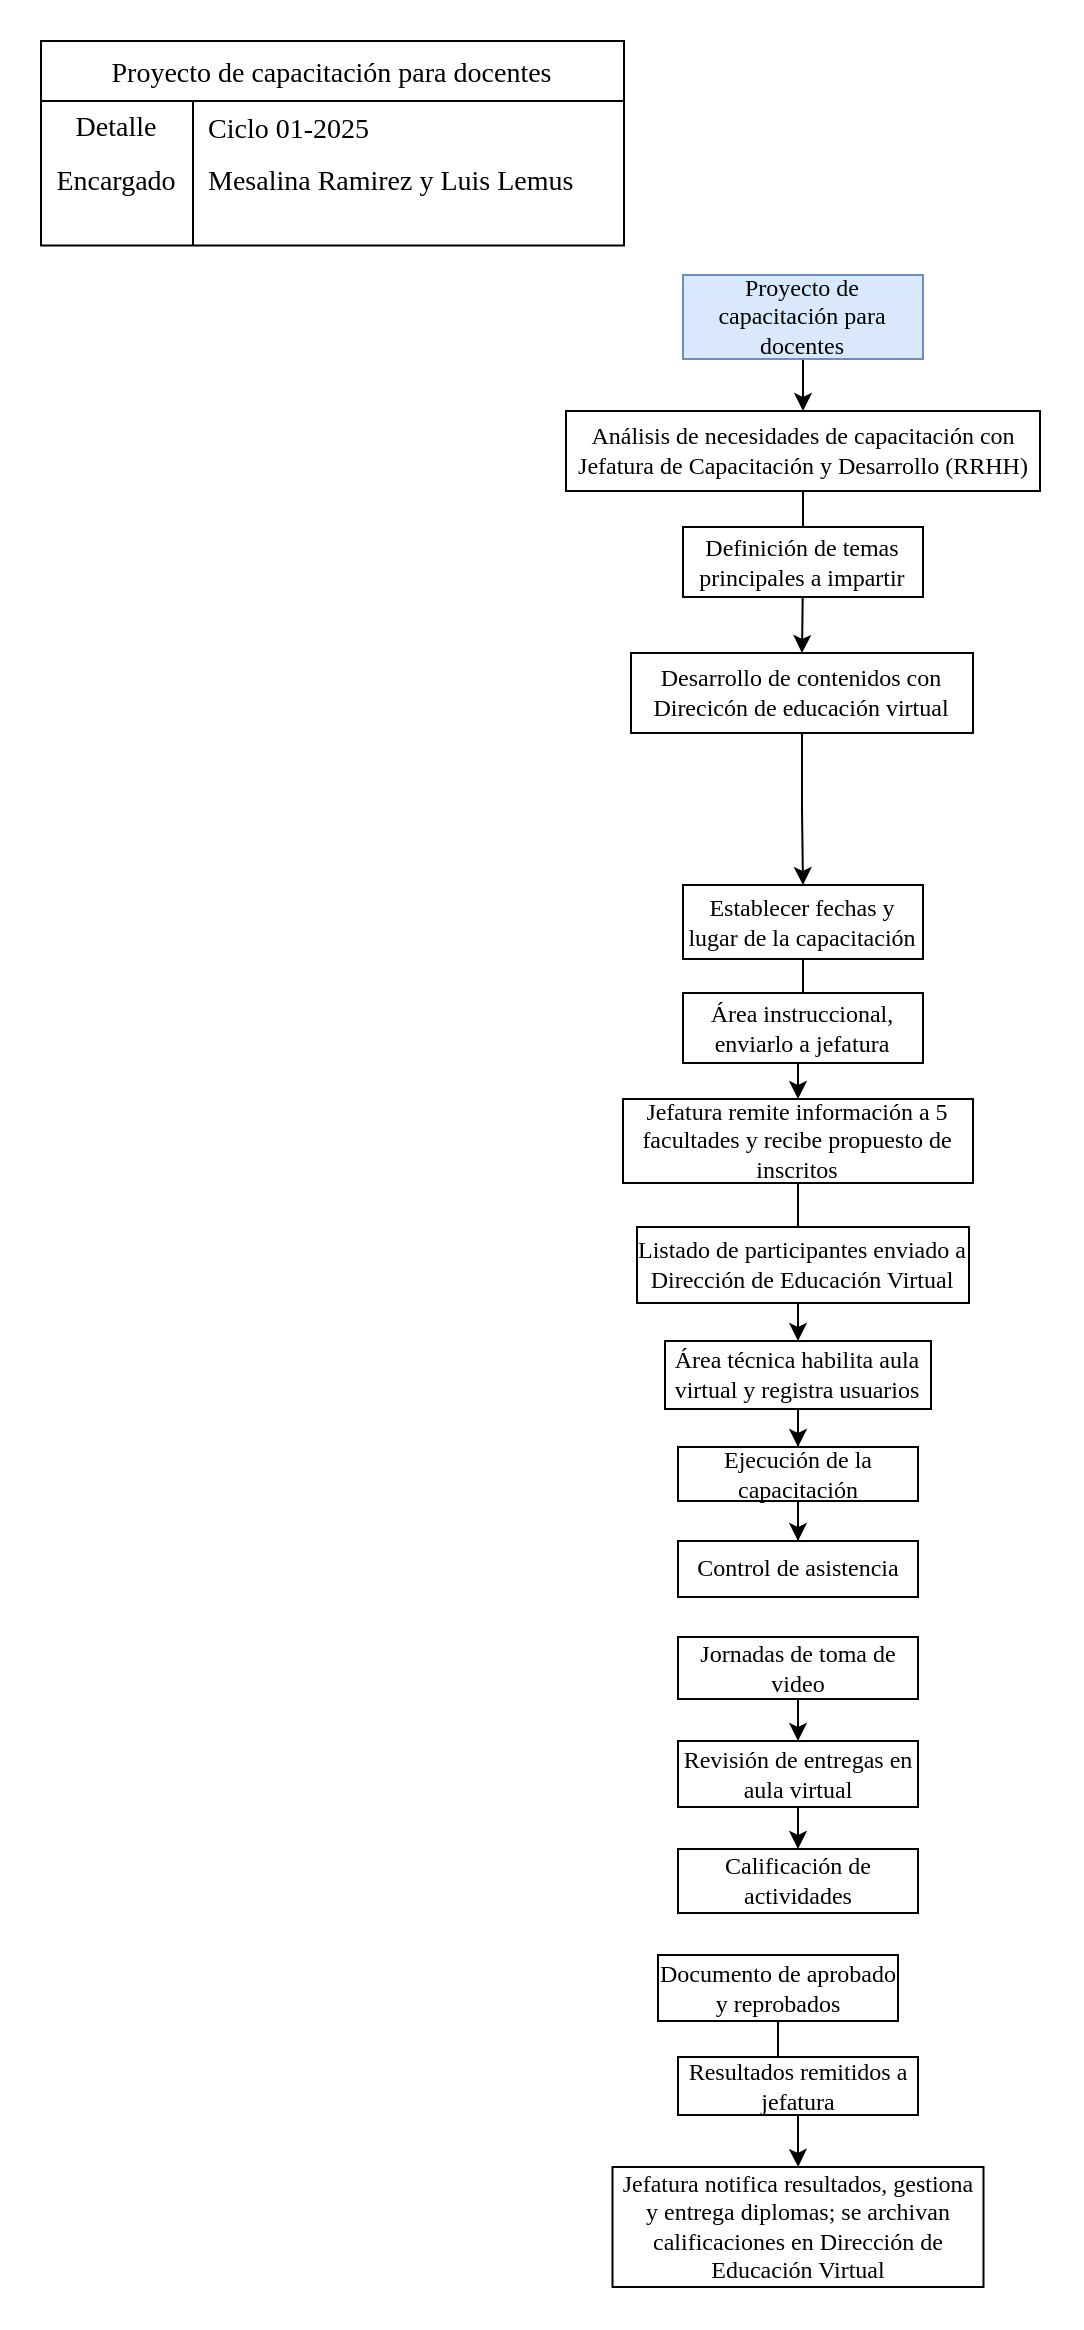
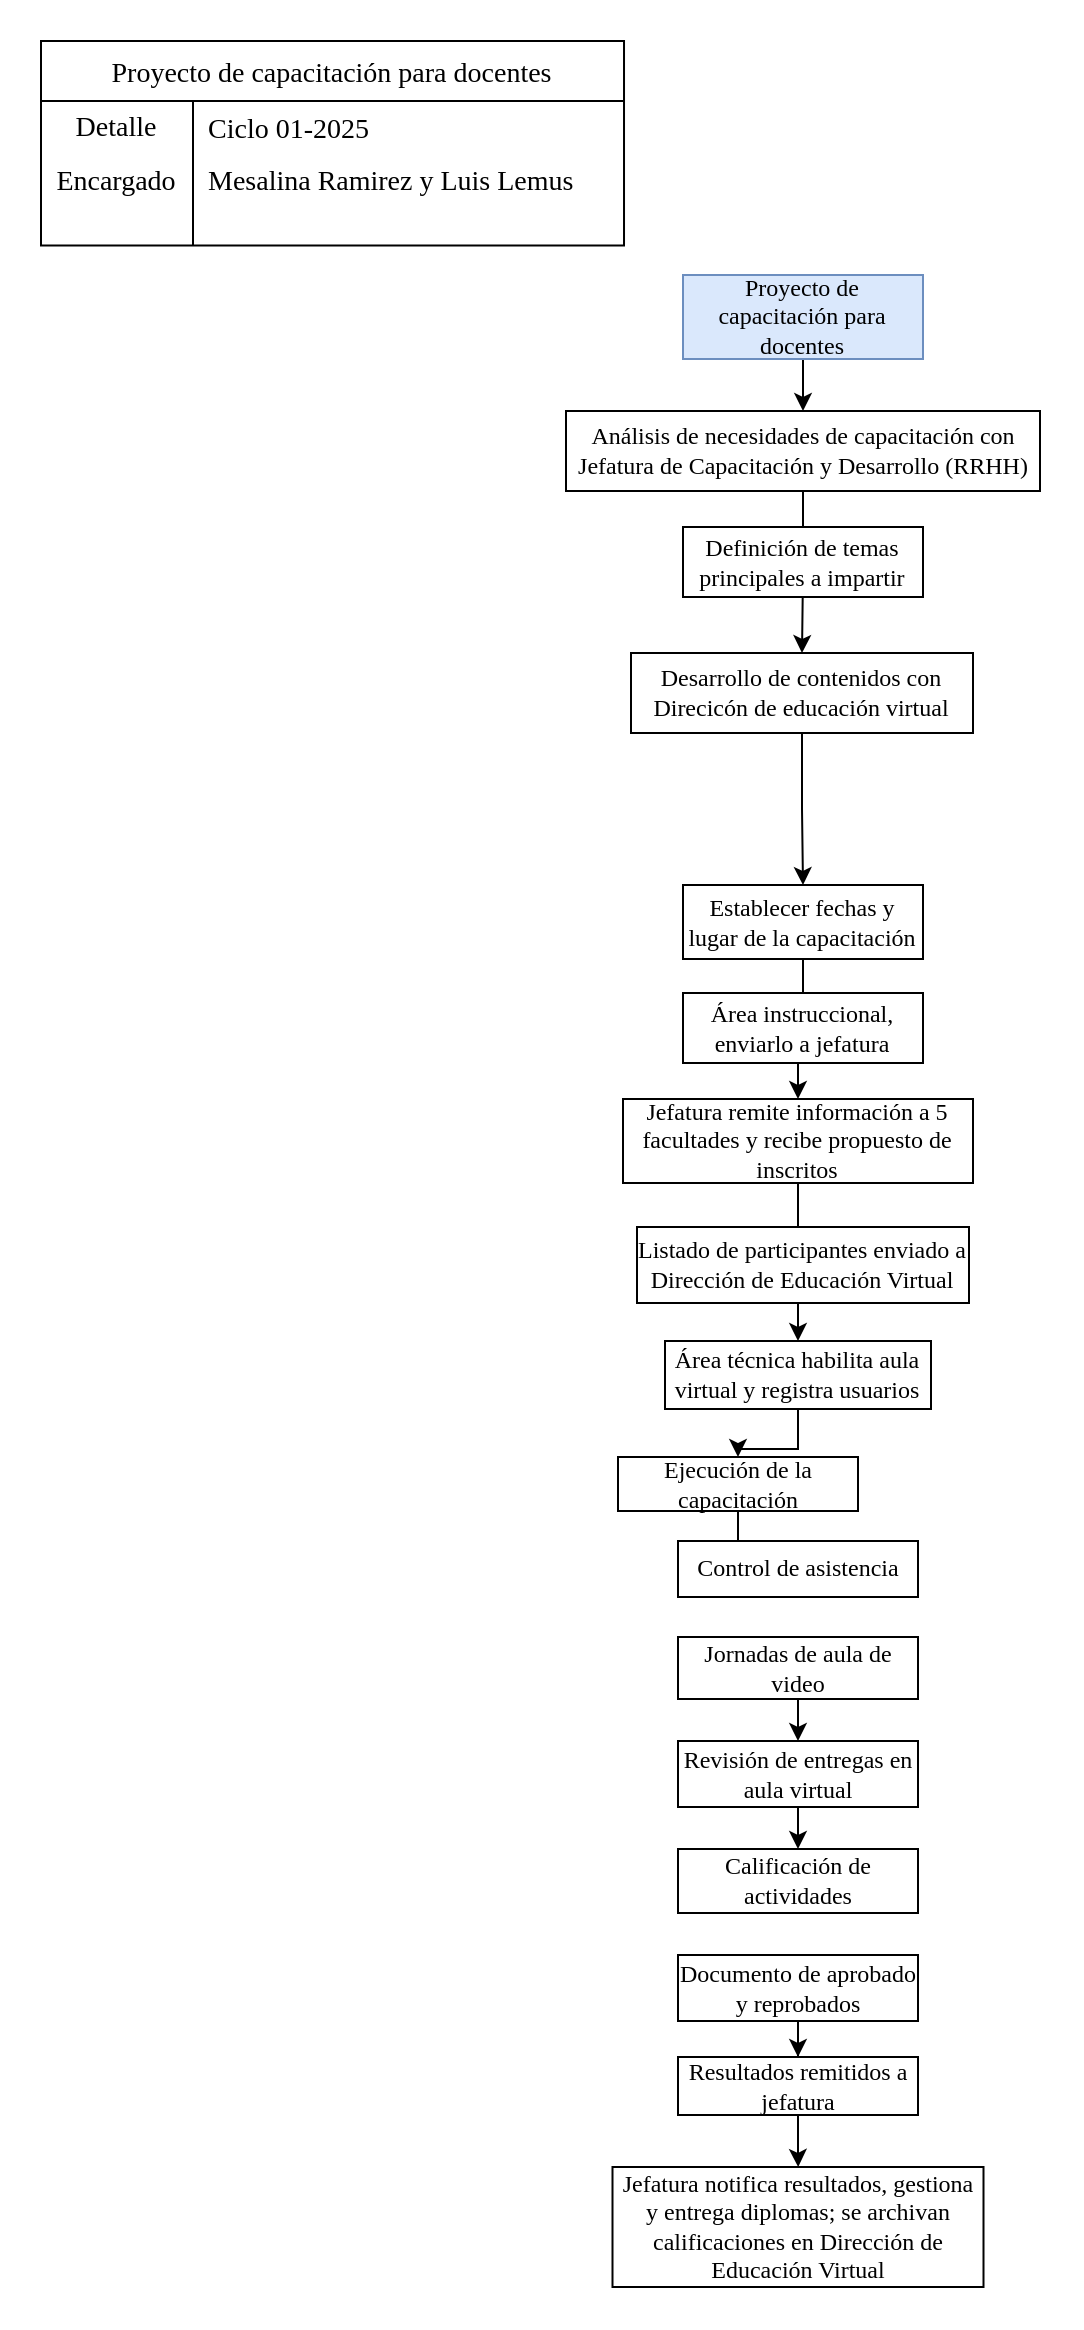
node "Ejecución de la capacitación": moved (798, 1474) -> (738, 1484)
node "Jornadas de toma de video": label "Jornadas de toma de video" -> "Jornadas de aula de video"
node "Documento de aprobado y reprobados": moved (778, 1988) -> (798, 1988)
